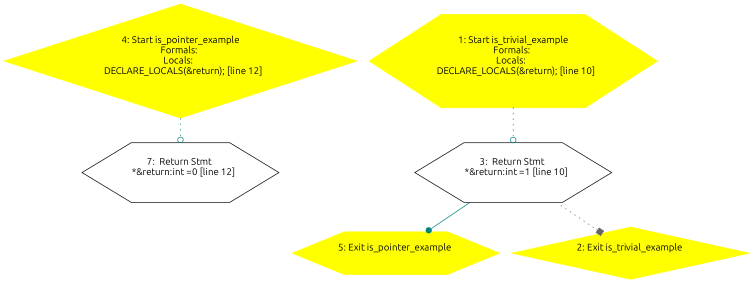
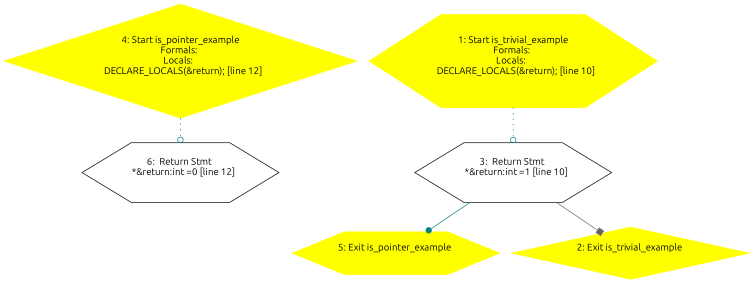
node "7:  Return Stmt *&return:int =0 [line 12]": label "7:  Return Stmt *&return:int =0 [line 12]" -> "6:  Return Stmt *&return:int =0 [line 12]"
edge "3:  Return Stmt *&return:int =1 [line 10]" -> "2: Exit is_trivial_example": style dotted -> solid
